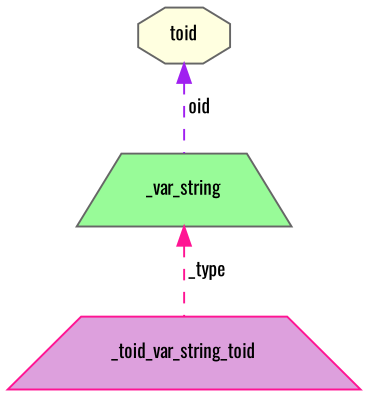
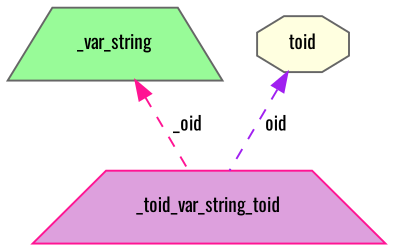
edge "_var_string" -> "toid": now "_toid_var_string_toid" -> "toid"
edge "_toid_var_string_toid" -> "_var_string": label " _type" -> " _oid"
